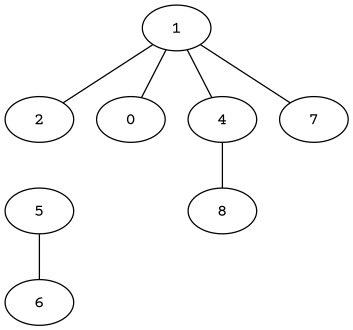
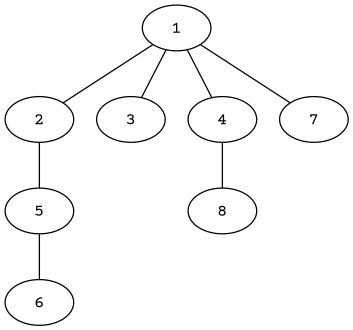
node "0": label "0" -> "3"
edge "2" -- "5": added
